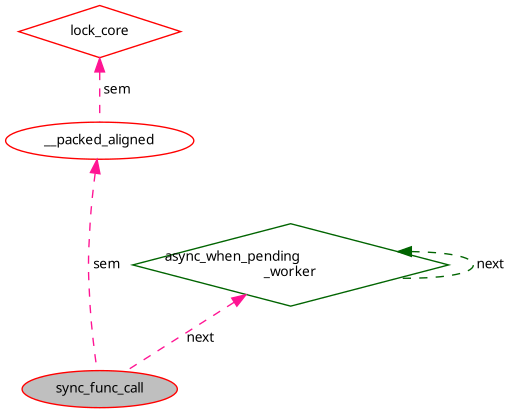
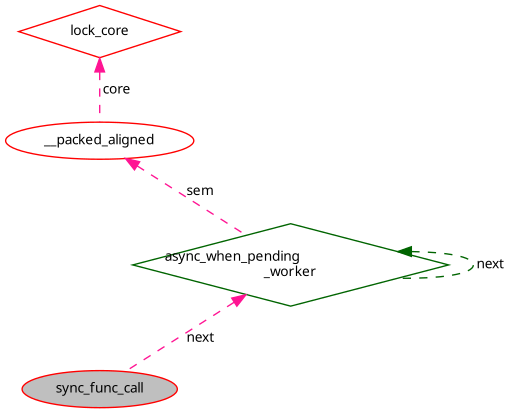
edge "__packed_aligned" -> "lock_core": label " sem" -> " core"
edge "sync_func_call" -> "__packed_aligned": now "async_when_pending _worker" -> "__packed_aligned"
